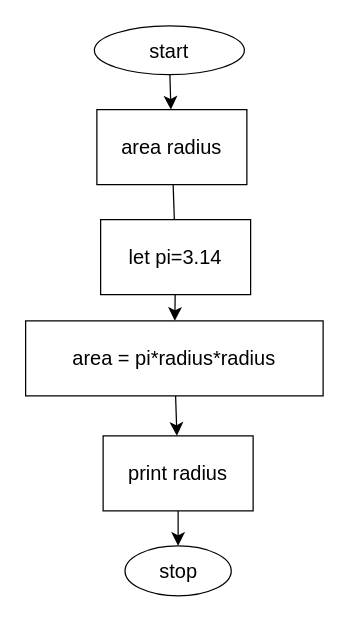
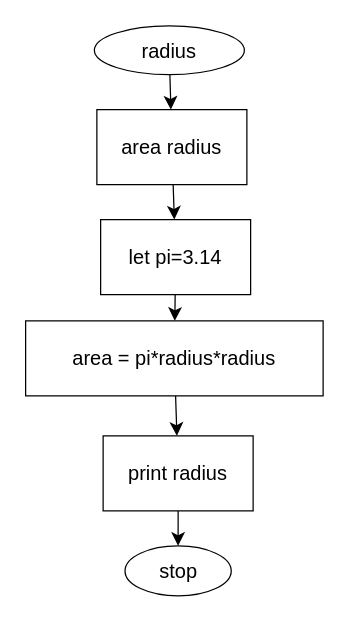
node "start": label "start" -> "radius"
edge "area radius" -- "let pi=3.14": arrowhead none -> classic
